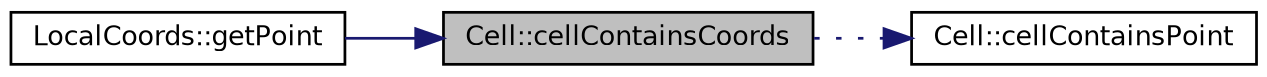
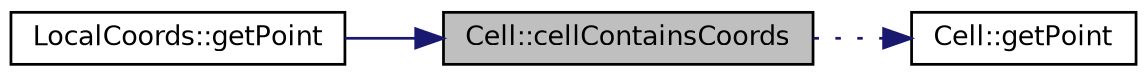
node "Cell::cellContainsPoint": label "Cell::cellContainsPoint" -> "Cell::getPoint"
